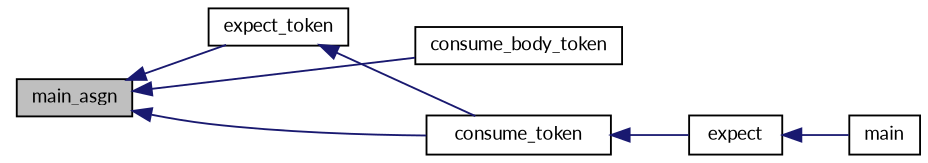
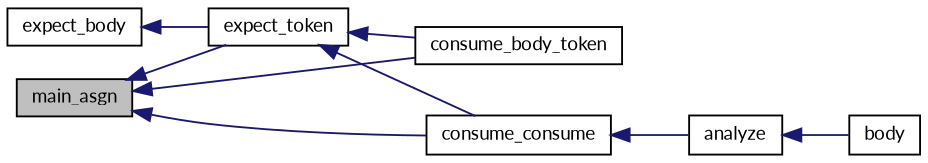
node "expect_body": added
edge "consume_body_token" -> "expect_token": added
node "consume_token": label "consume_token" -> "consume_consume"
node "expect": label "expect" -> "analyze"
node "main": label "main" -> "body"
